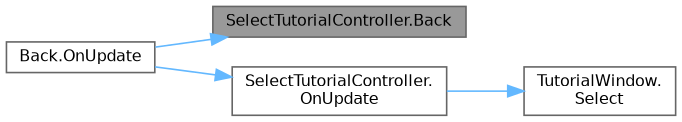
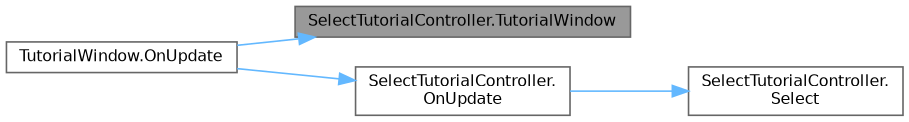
node "SelectTutorialController.Back": label "SelectTutorialController.Back" -> "SelectTutorialController.TutorialWindow"
node "Back.OnUpdate": label "Back.OnUpdate" -> "TutorialWindow.OnUpdate"
node "TutorialWindow. Select": label "TutorialWindow. Select" -> "SelectTutorialController. Select"
